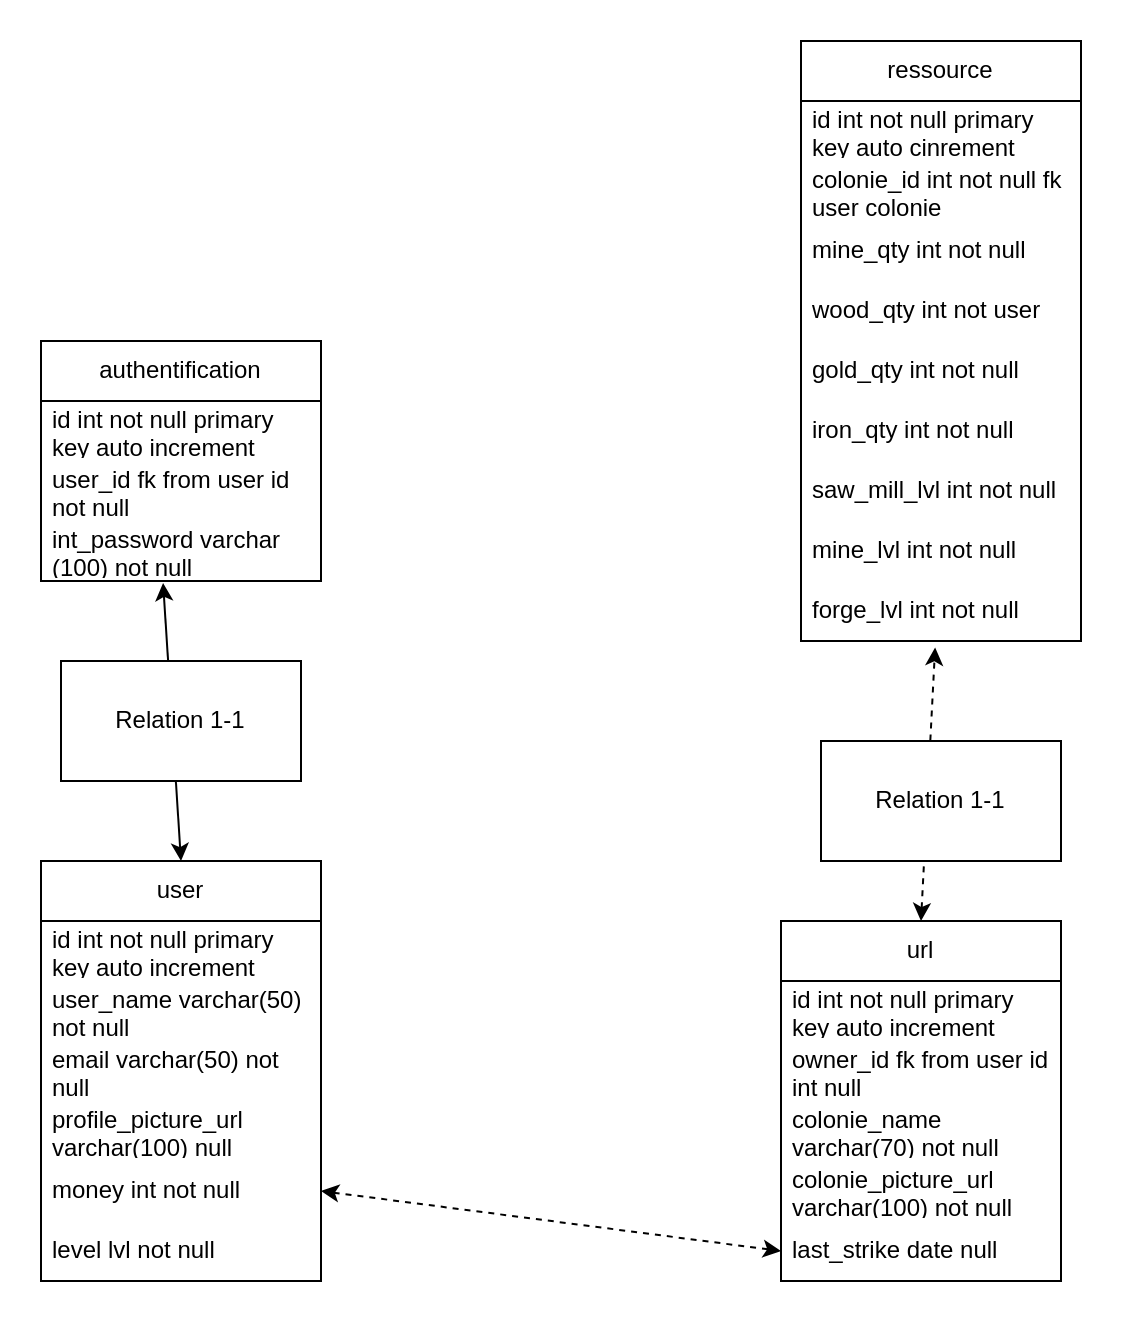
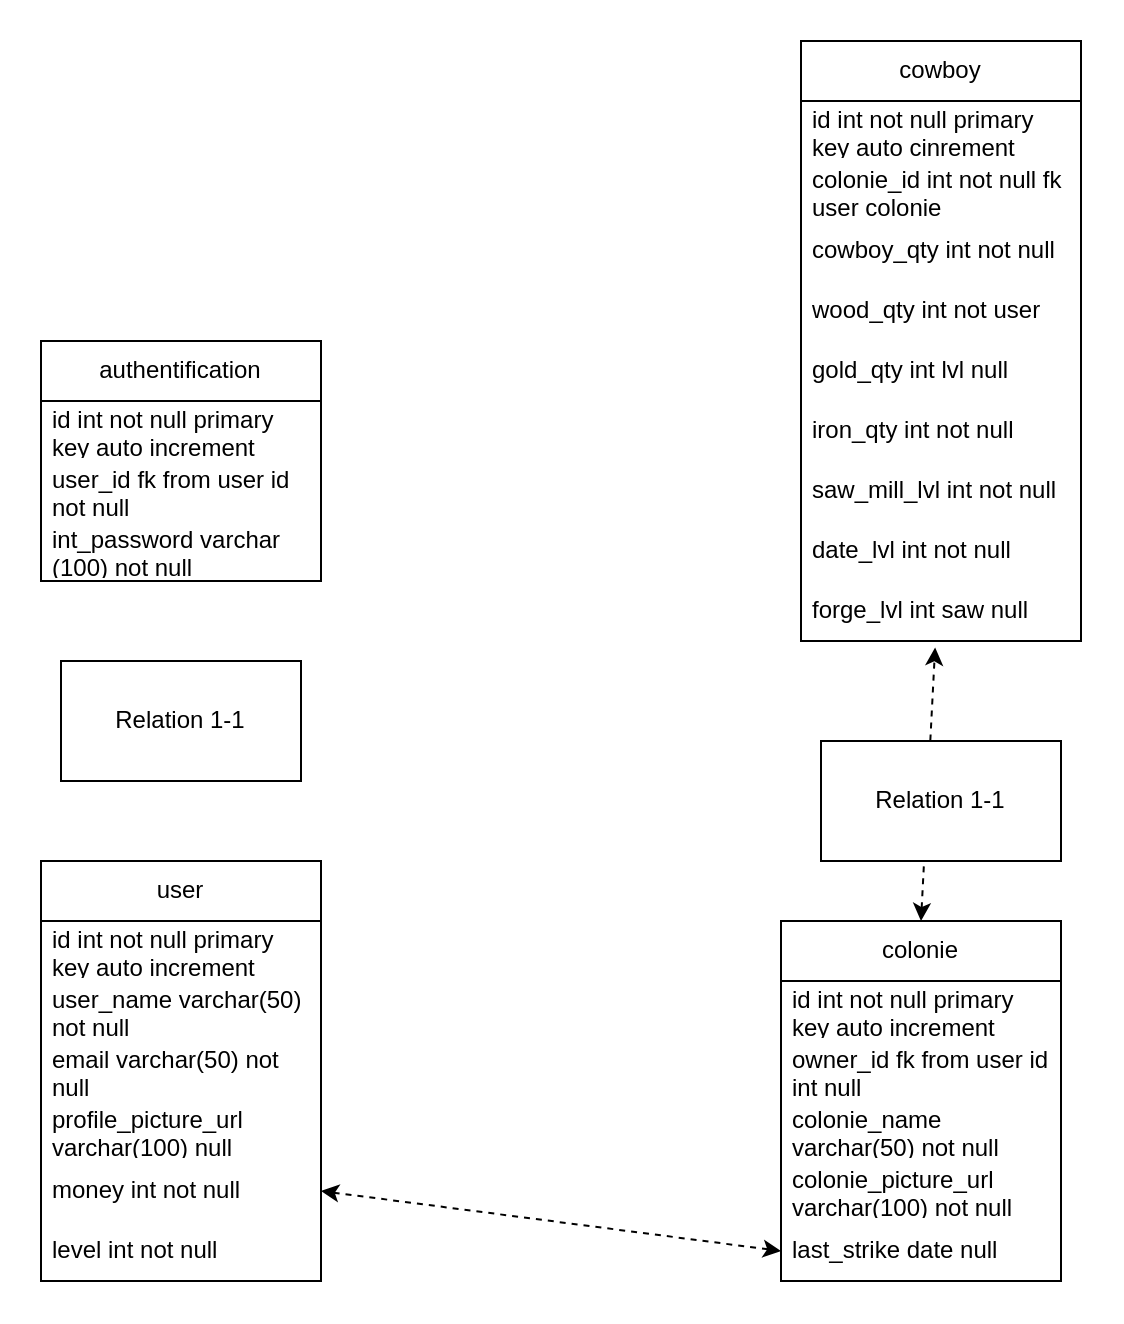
node "ressource": label "ressource" -> "cowboy"
node "mine_qty int not null": label "mine_qty int not null" -> "cowboy_qty int not null"
node "gold_qty int not null": label "gold_qty int not null" -> "gold_qty int lvl null"
node "mine_lvl int not null": label "mine_lvl int not null" -> "date_lvl int not null"
node "forge_lvl int not null": label "forge_lvl int not null" -> "forge_lvl int saw null"
edge "int_password varchar (100) not null" -- "user": removed
node "url": label "url" -> "colonie"
node "colonie_name varchar(70) not null": label "colonie_name varchar(70) not null" -> "colonie_name varchar(50) not null"
node "level lvl not null": label "level lvl not null" -> "level int not null"
